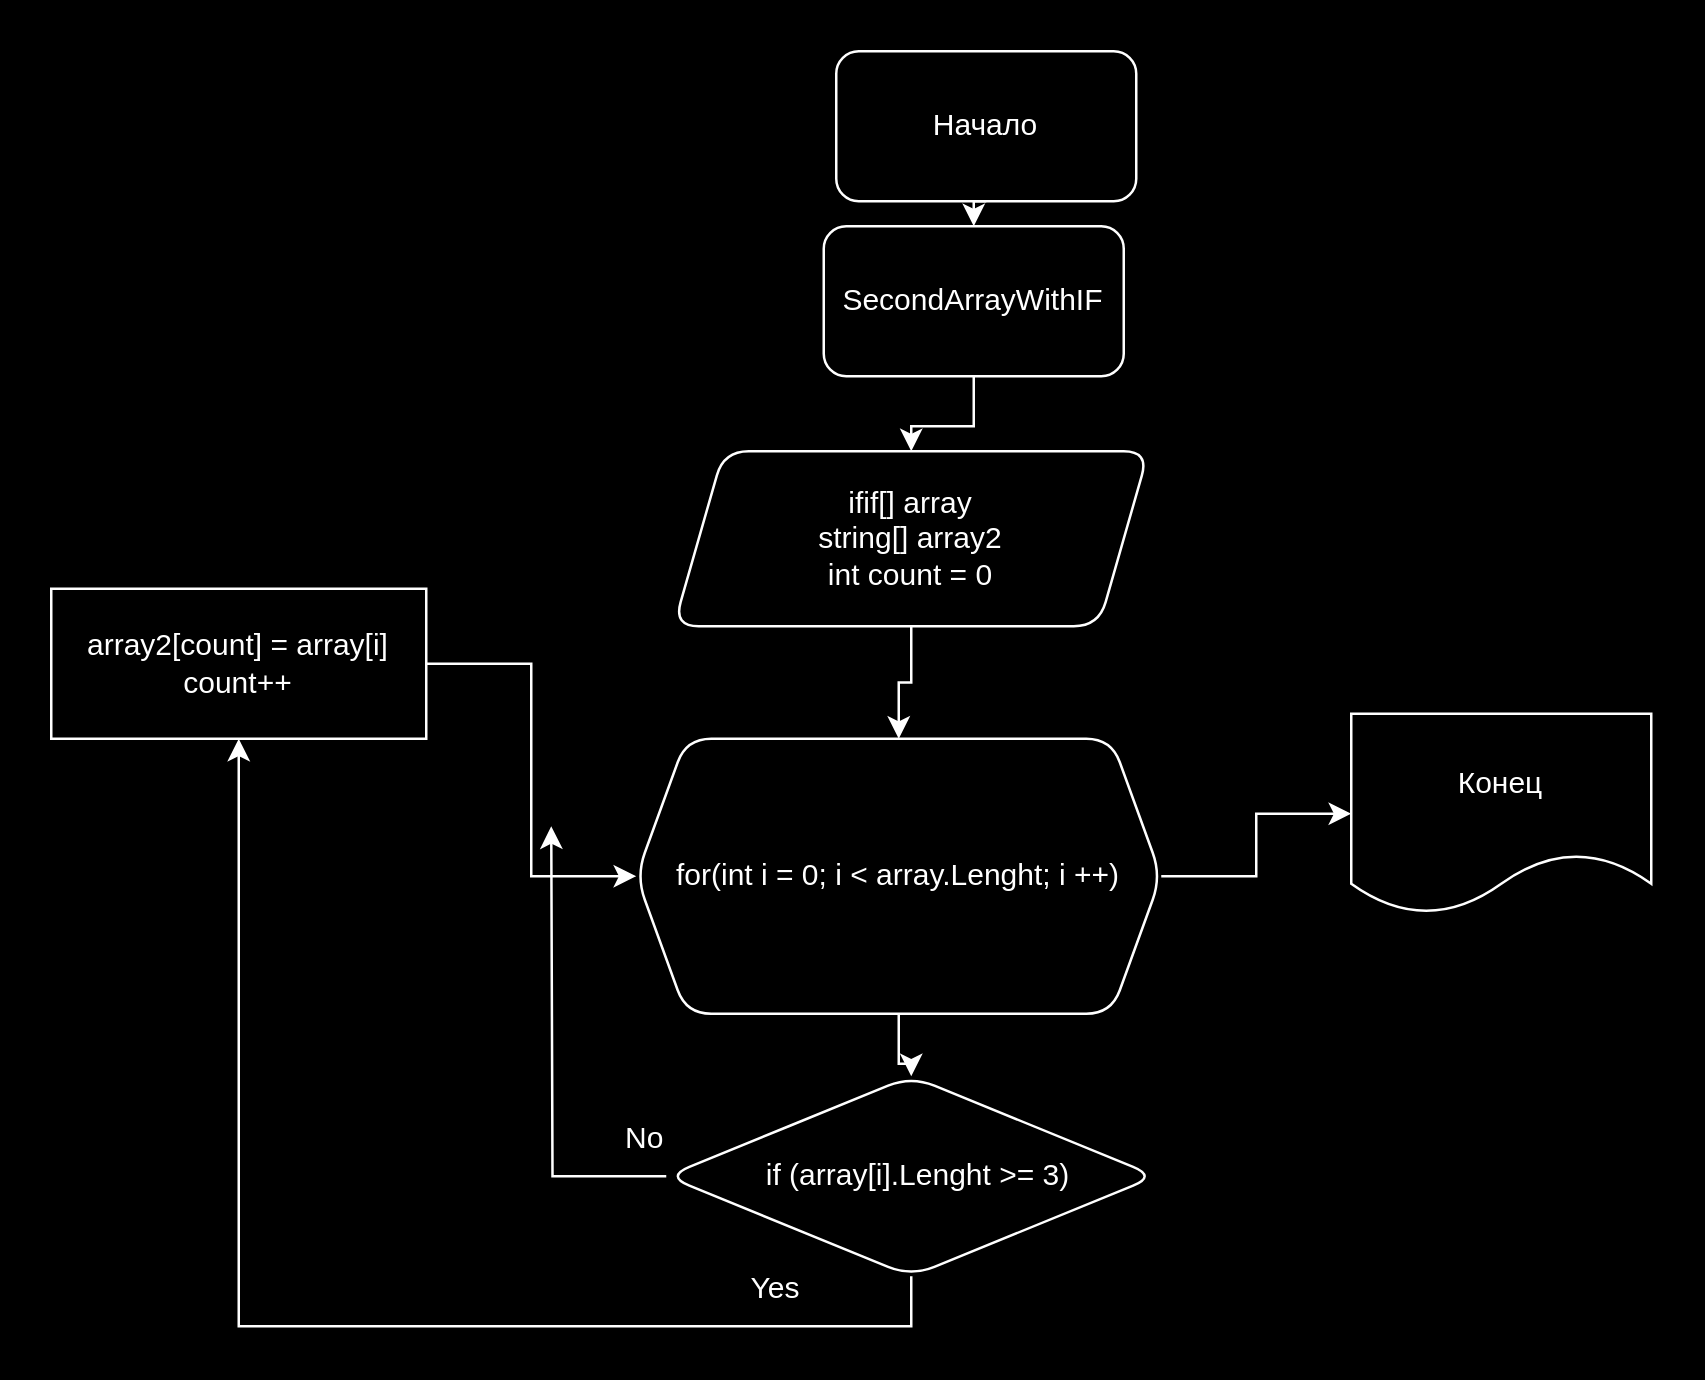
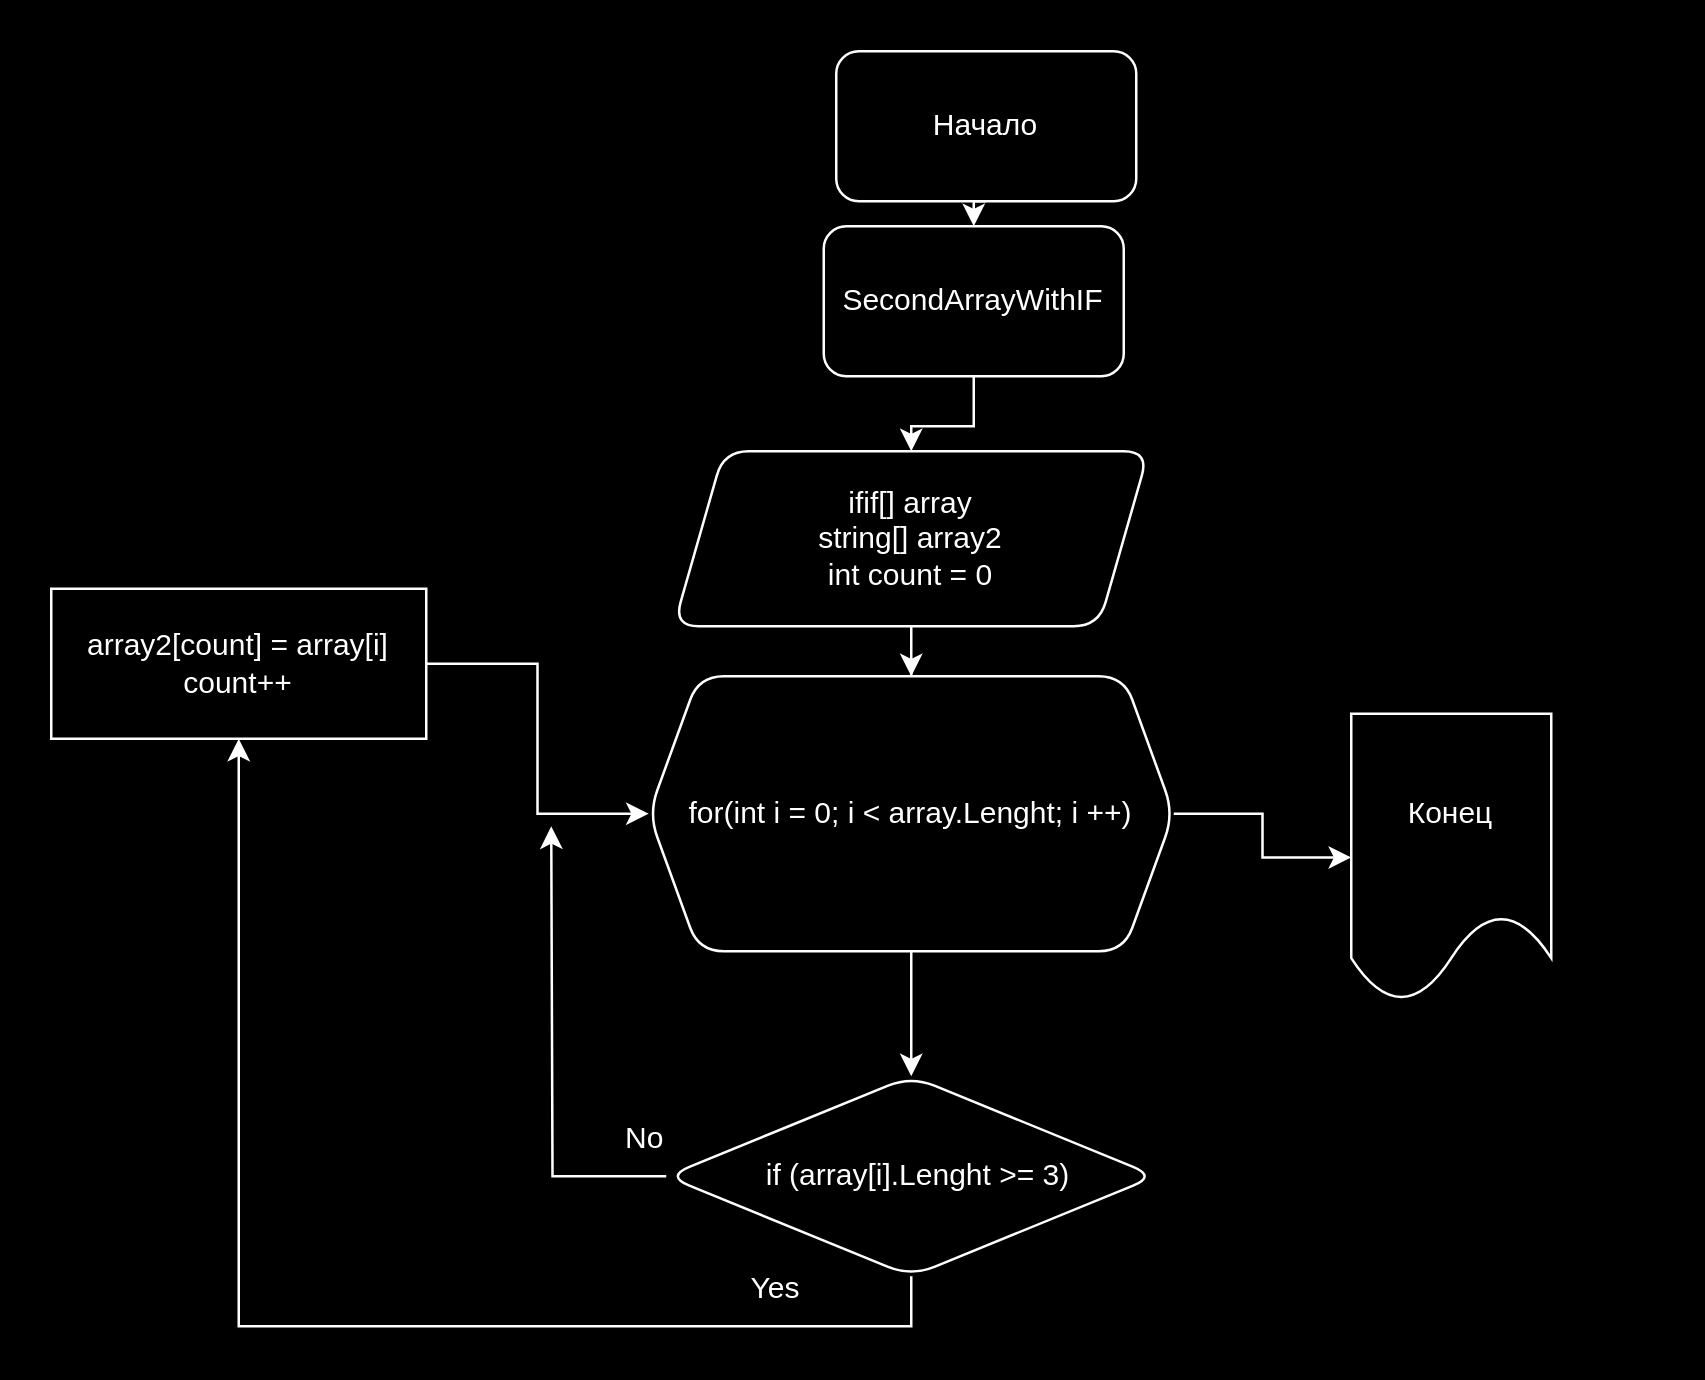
node "Конец": size 300x200 -> 200x288
node "for(int i = 0; i < array.Lenght; i ++)": moved (899, 876) -> (911, 814)
